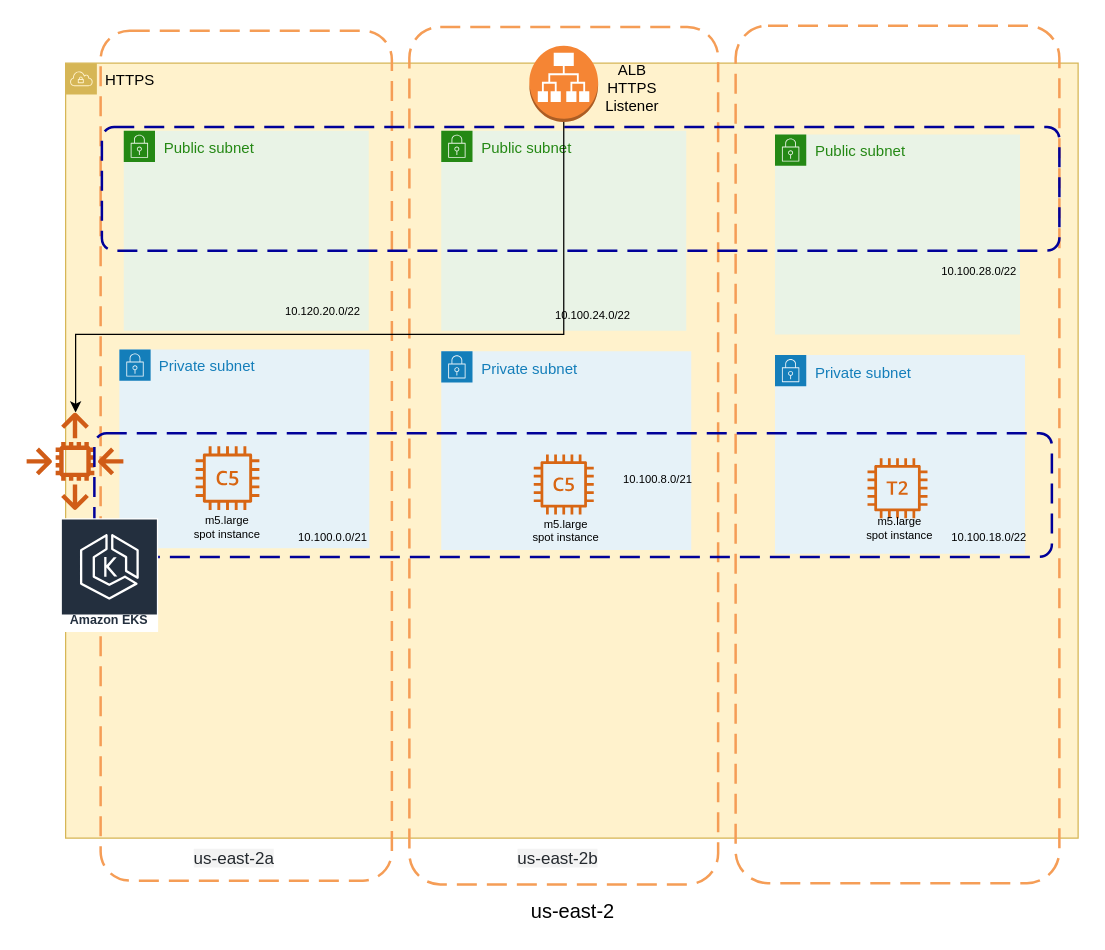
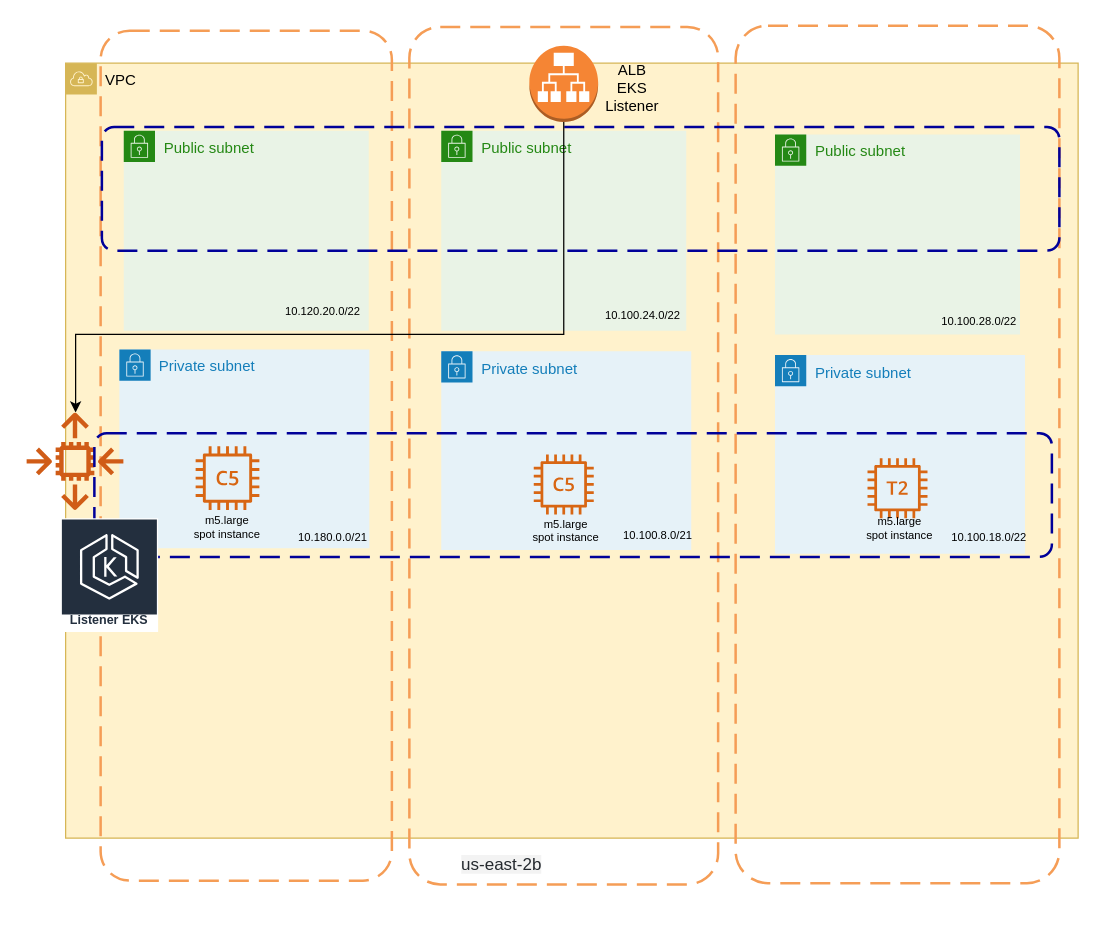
node "HTTPS": label "HTTPS" -> "VPC"
node "ALB HTTPS Listener": label "ALB HTTPS Listener" -> "ALB EKS Listener"
node "10.100.28.0/22": moved (979, 272) -> (979, 322)
node "10.100.24.0/22": moved (593, 316) -> (643, 316)
node "10.100.8.0/21": moved (658, 479) -> (658, 536)
node "10.100.0.0/21": label "10.100.0.0/21" -> "10.180.0.0/21"
node "Amazon EKS": label "Amazon EKS" -> "Listener EKS"
node "us-east-2a": removed
node "us-east-2b": moved (558, 857) -> (502, 863)
node "us-east-2": removed
